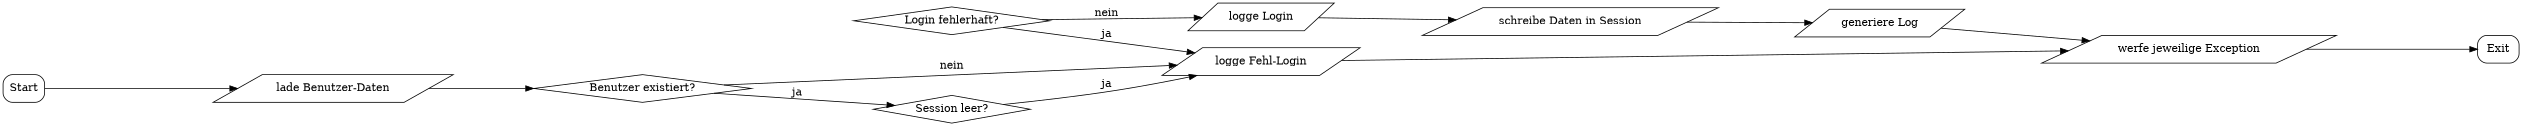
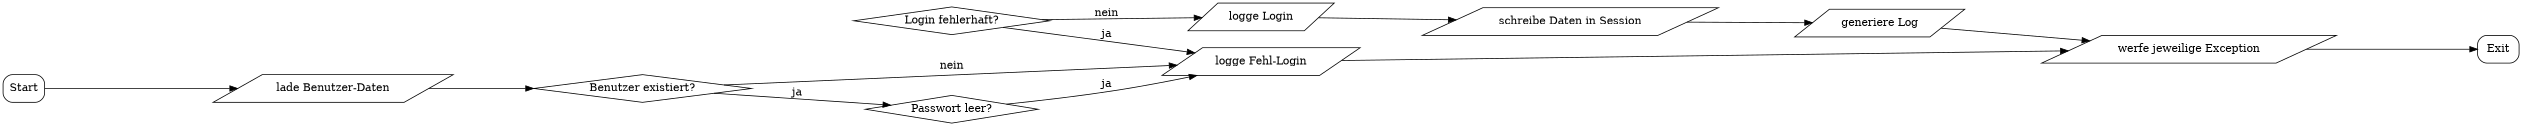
node "Session leer?": label "Session leer?" -> "Passwort leer?"
